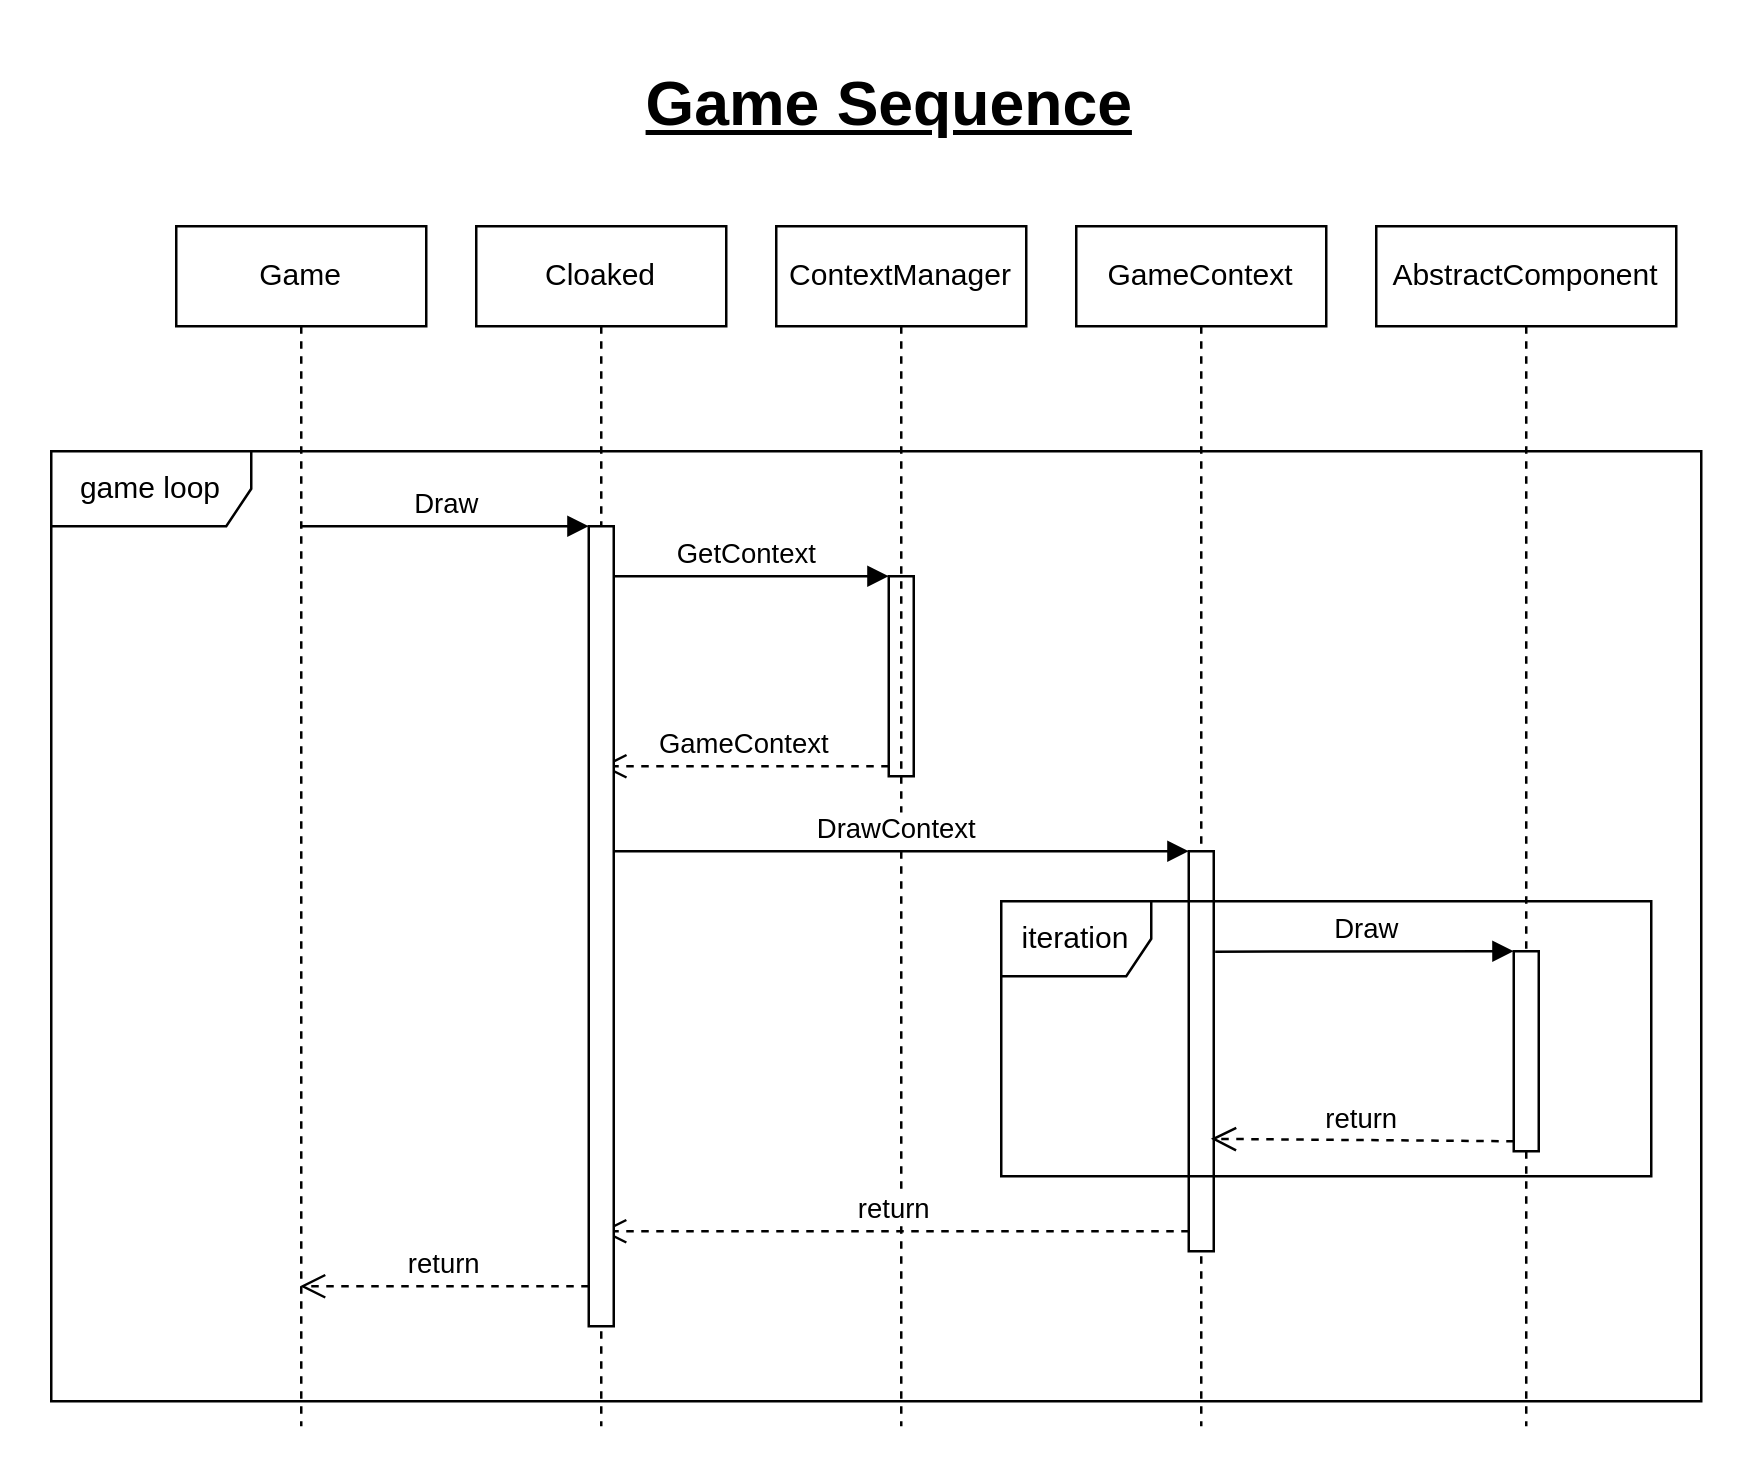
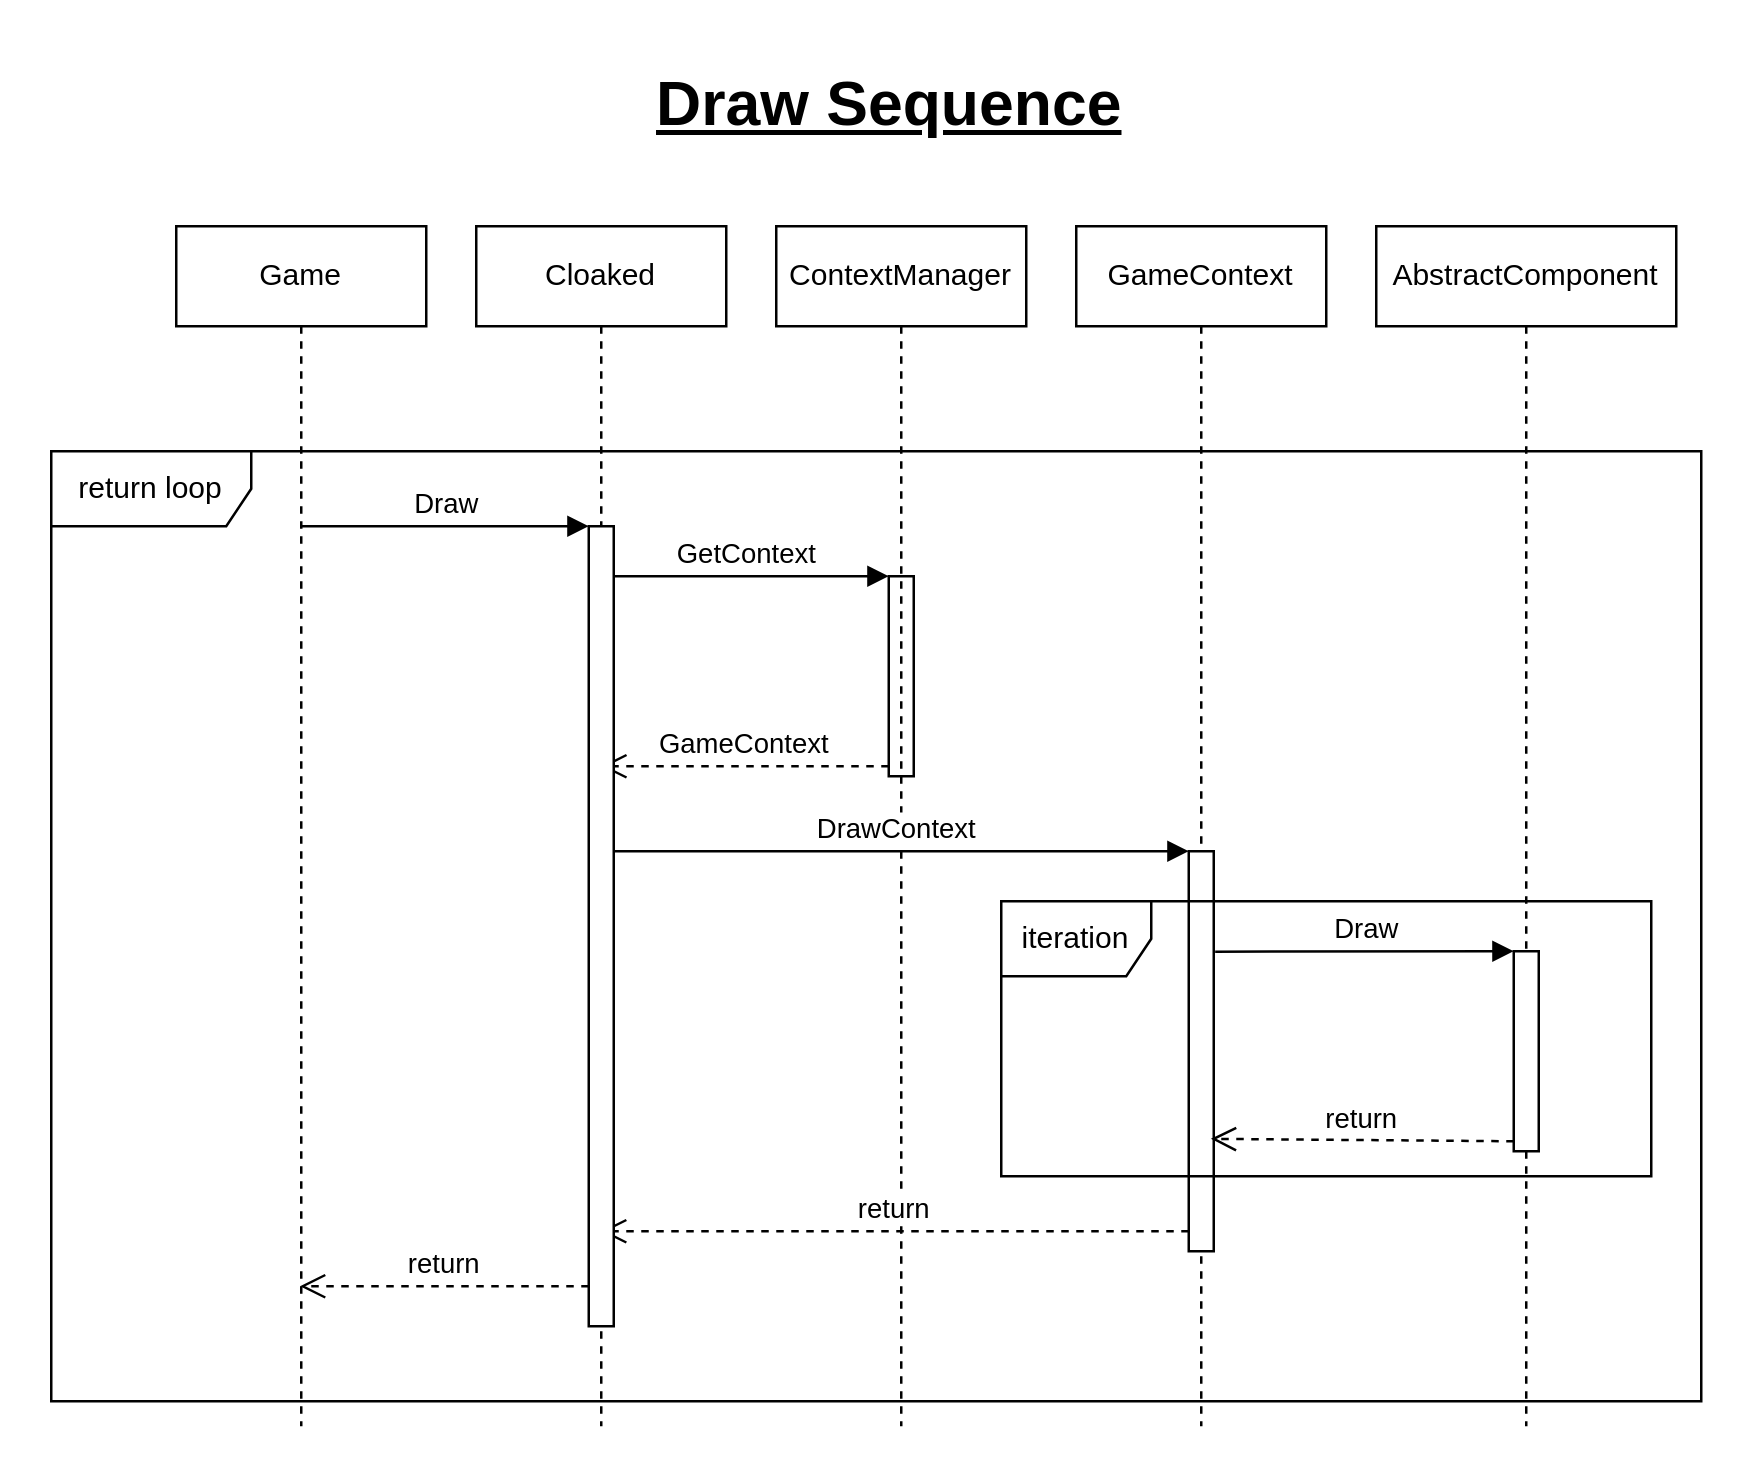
node "Game Sequence": label "Game Sequence" -> "Draw Sequence"
node "game loop": label "game loop" -> "return loop"
